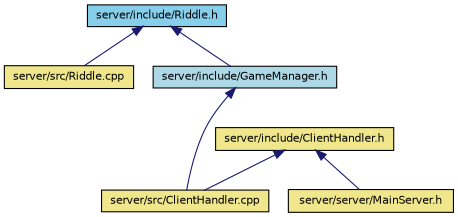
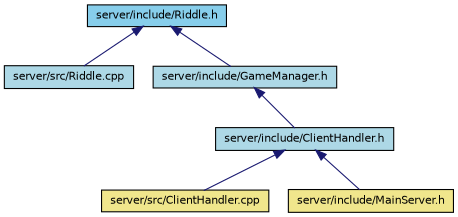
node "server/src/Riddle.cpp": fillcolor khaki -> lightblue
node "server/include/ClientHandler.h": fillcolor khaki -> lightblue
edge "server/src/ClientHandler.cpp" -> "server/include/GameManager.h": now "server/include/ClientHandler.h" -> "server/include/GameManager.h"
node "server/server/MainServer.h": label "server/server/MainServer.h" -> "server/include/MainServer.h"
